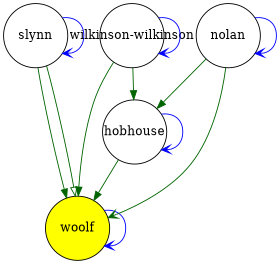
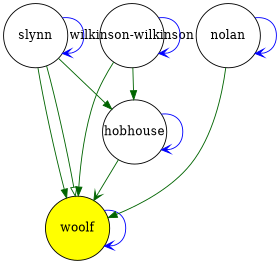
edge "nolan" -> "hobhouse": now "slynn" -> "hobhouse"
edge "nolan" -> "woolf": arrowhead vee -> normal
edge "hobhouse" -> "woolf": arrowhead normal -> vee
